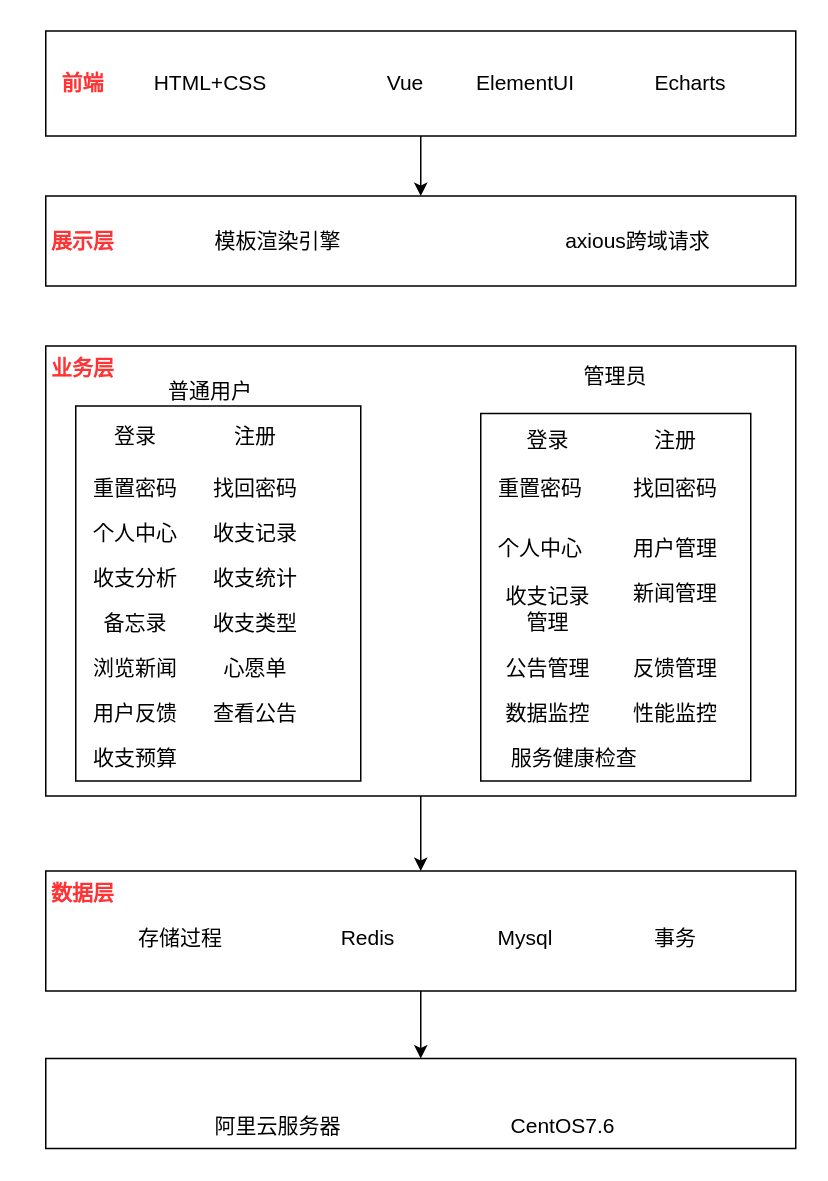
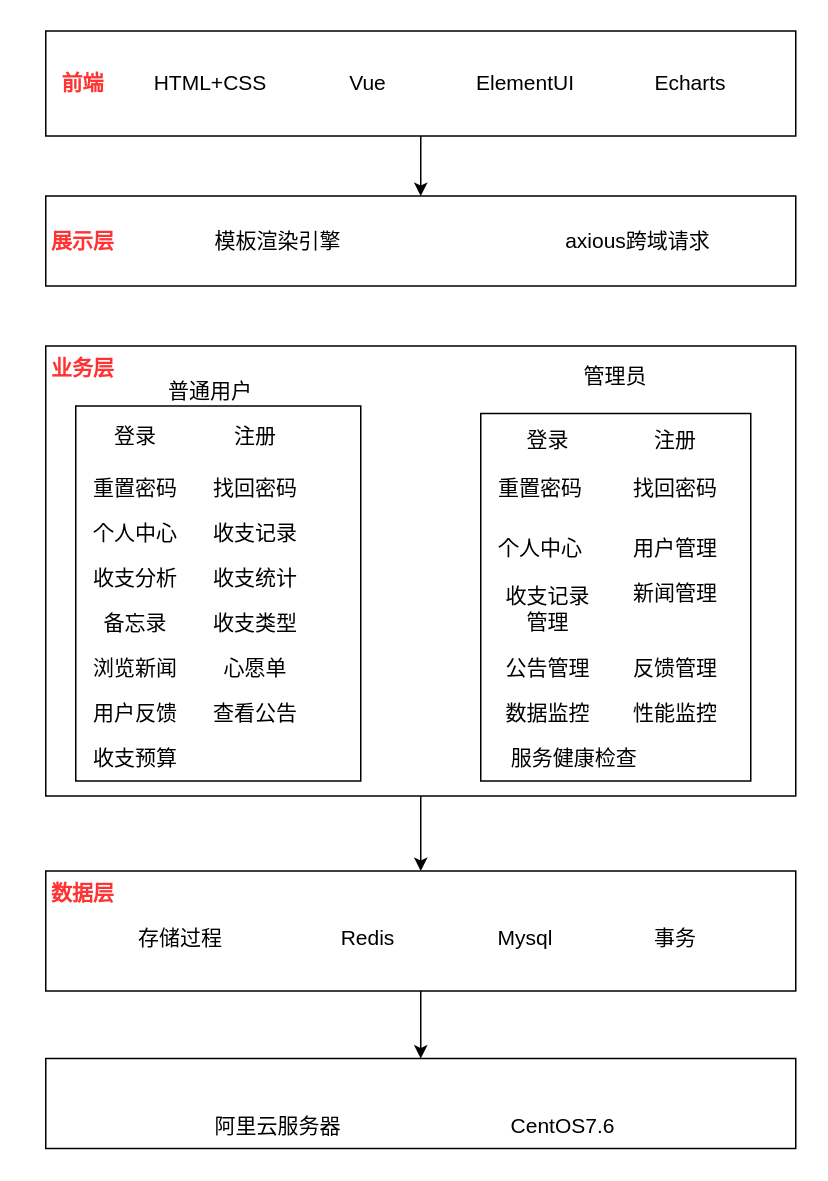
node "Vue": moved (406, 83) -> (368, 83)
